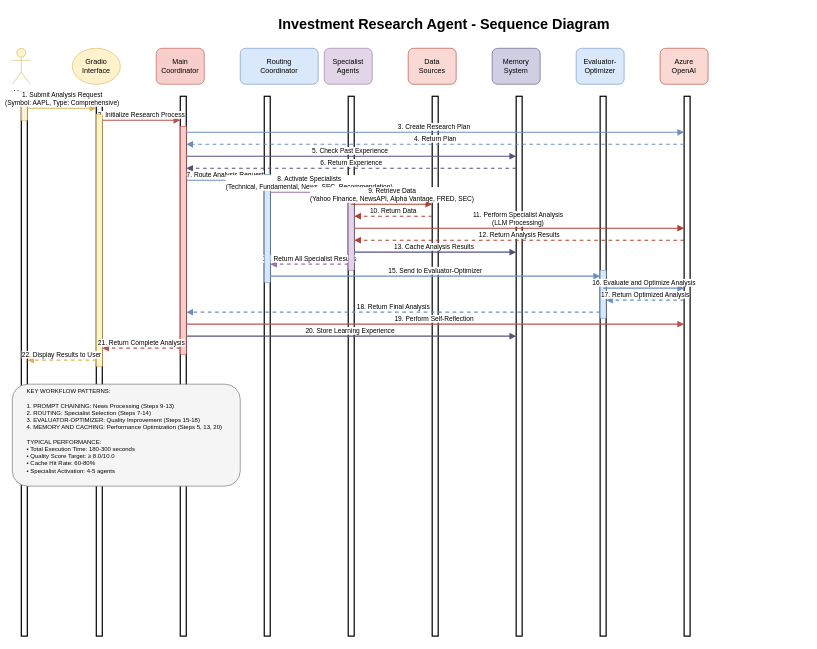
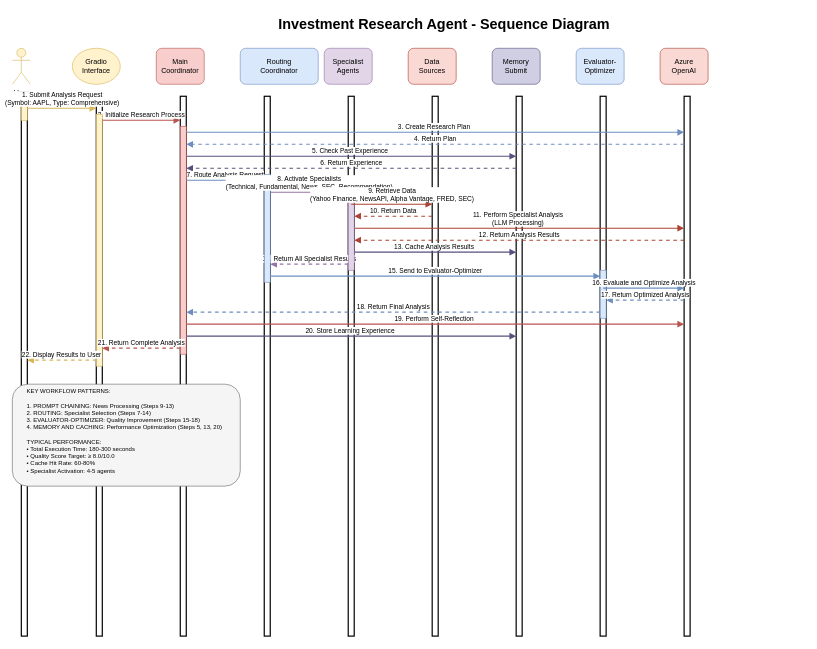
node "Memory System": label "Memory System" -> "Memory Submit"
